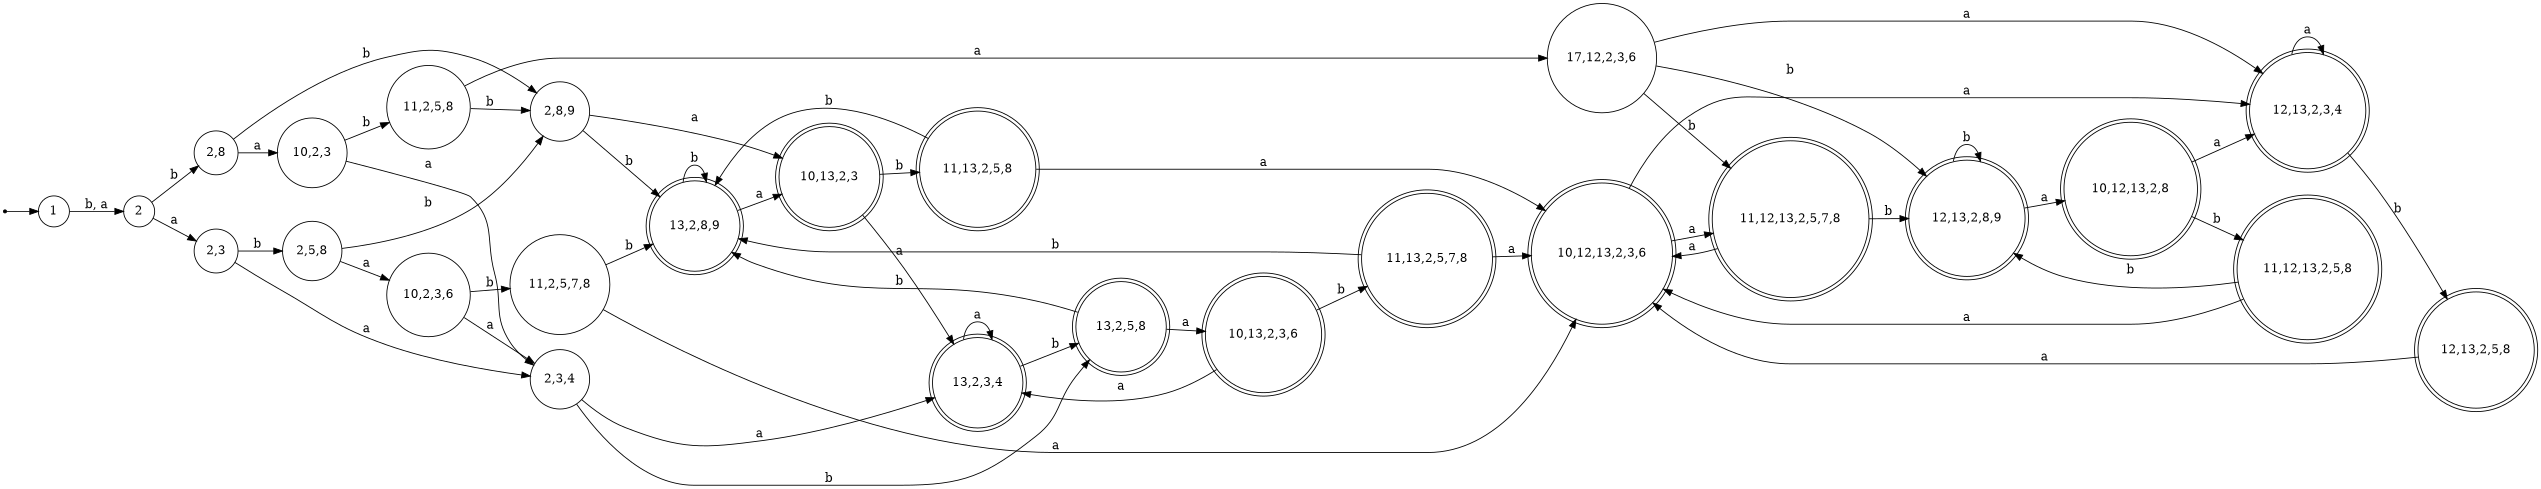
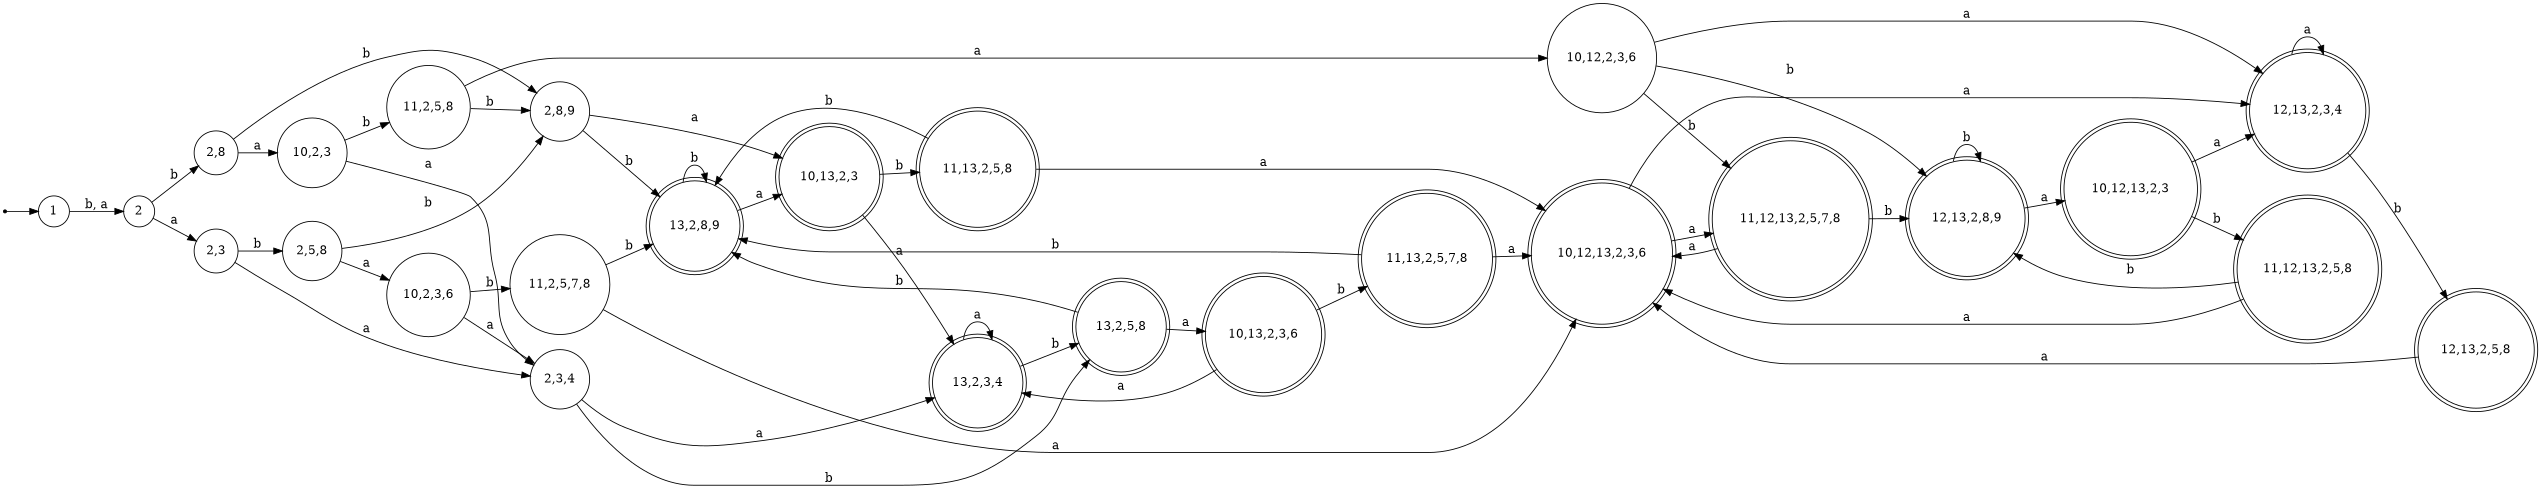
node "17,12,2,3,6": label "17,12,2,3,6" -> "10,12,2,3,6"
node "10,12,13,2,8": label "10,12,13,2,8" -> "10,12,13,2,3"
